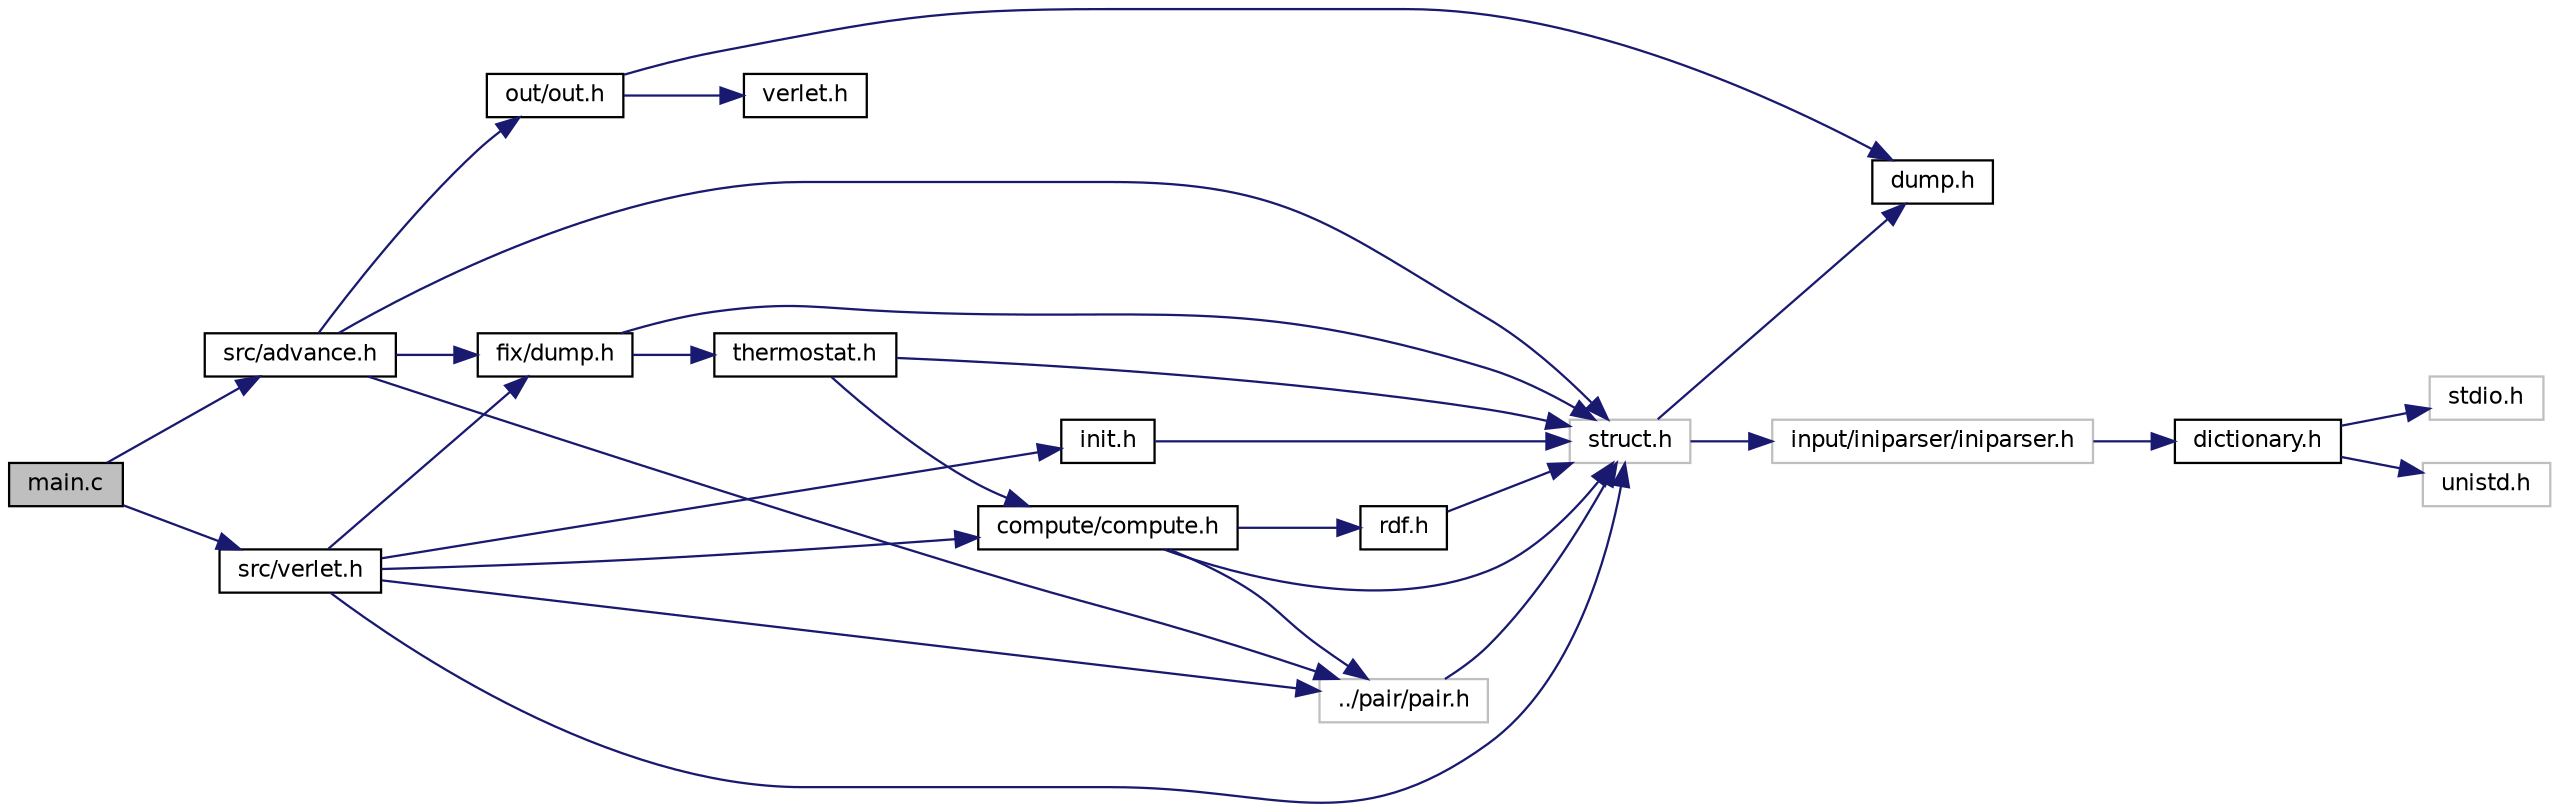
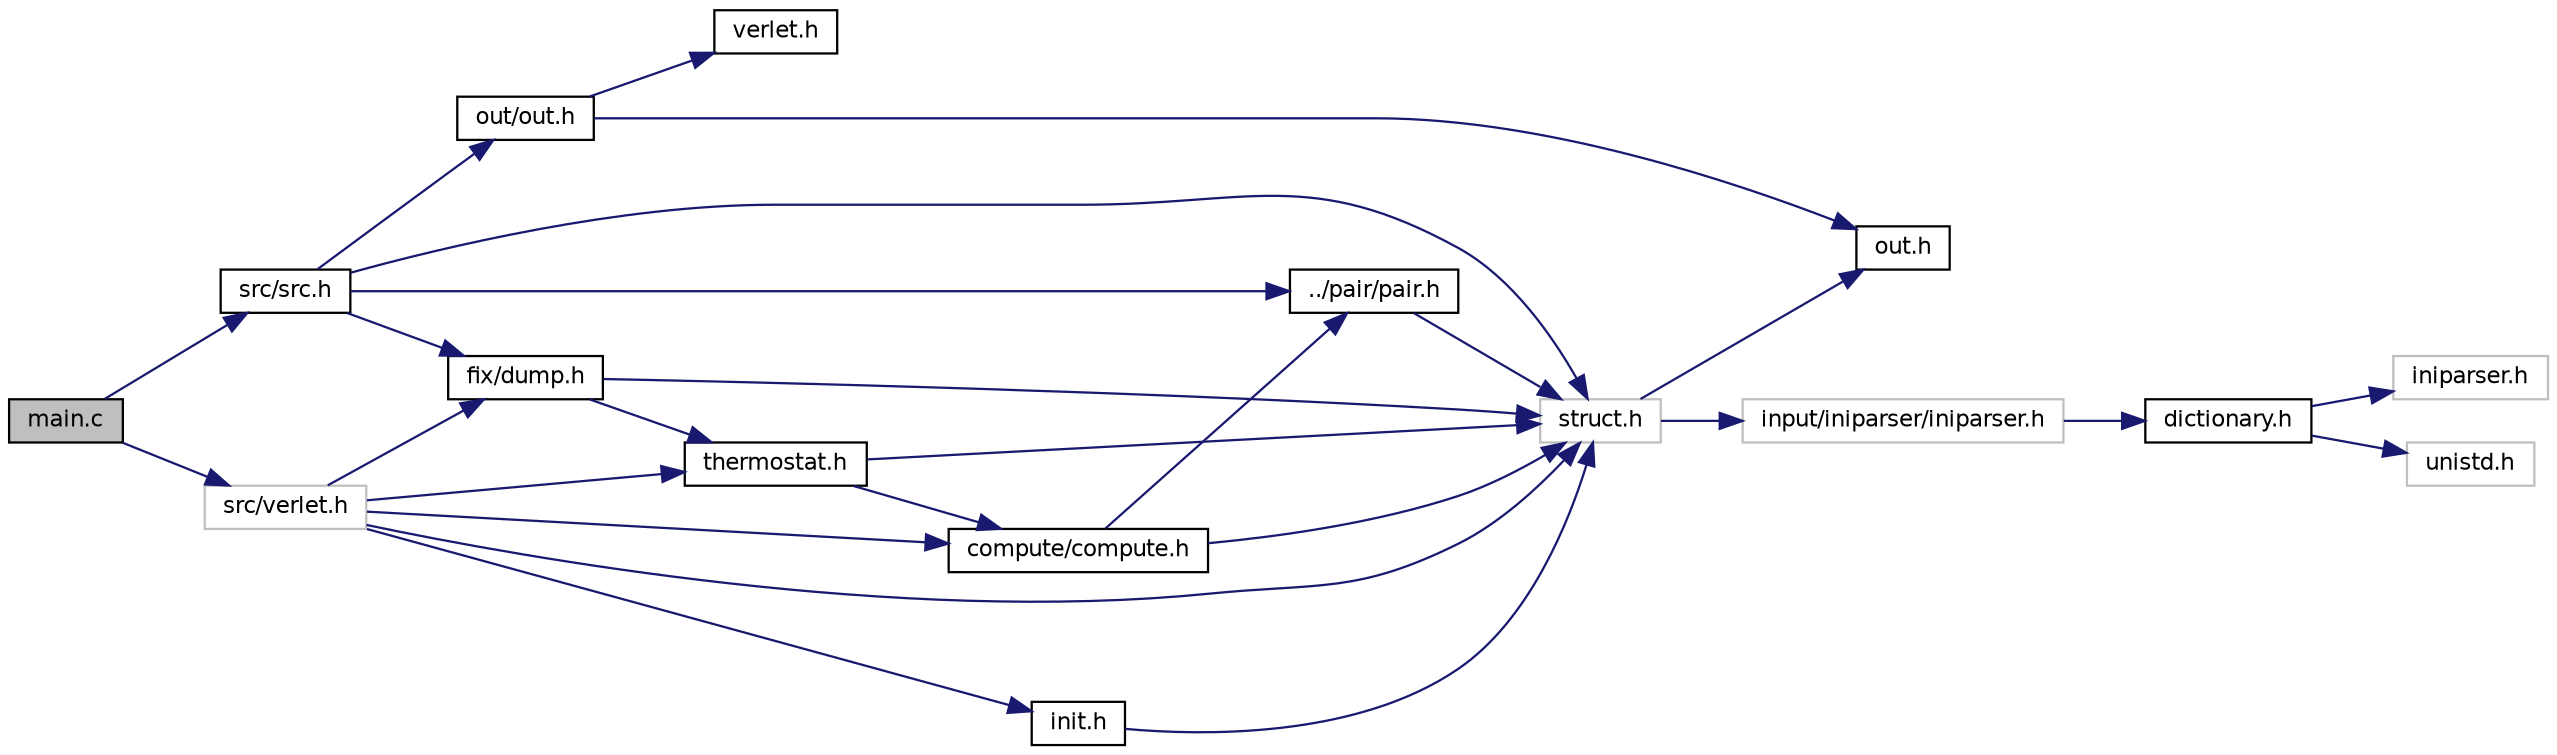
node "dump.h": label "dump.h" -> "out.h"
node "src/advance.h": label "src/advance.h" -> "src/src.h"
node "stdio.h": label "stdio.h" -> "iniparser.h"
node "rdf.h": removed
node "src/verlet.h": color black -> grey75
edge "src/verlet.h" -> "../pair/pair.h": now "src/verlet.h" -> "thermostat.h"
node "../pair/pair.h": color grey75 -> black
